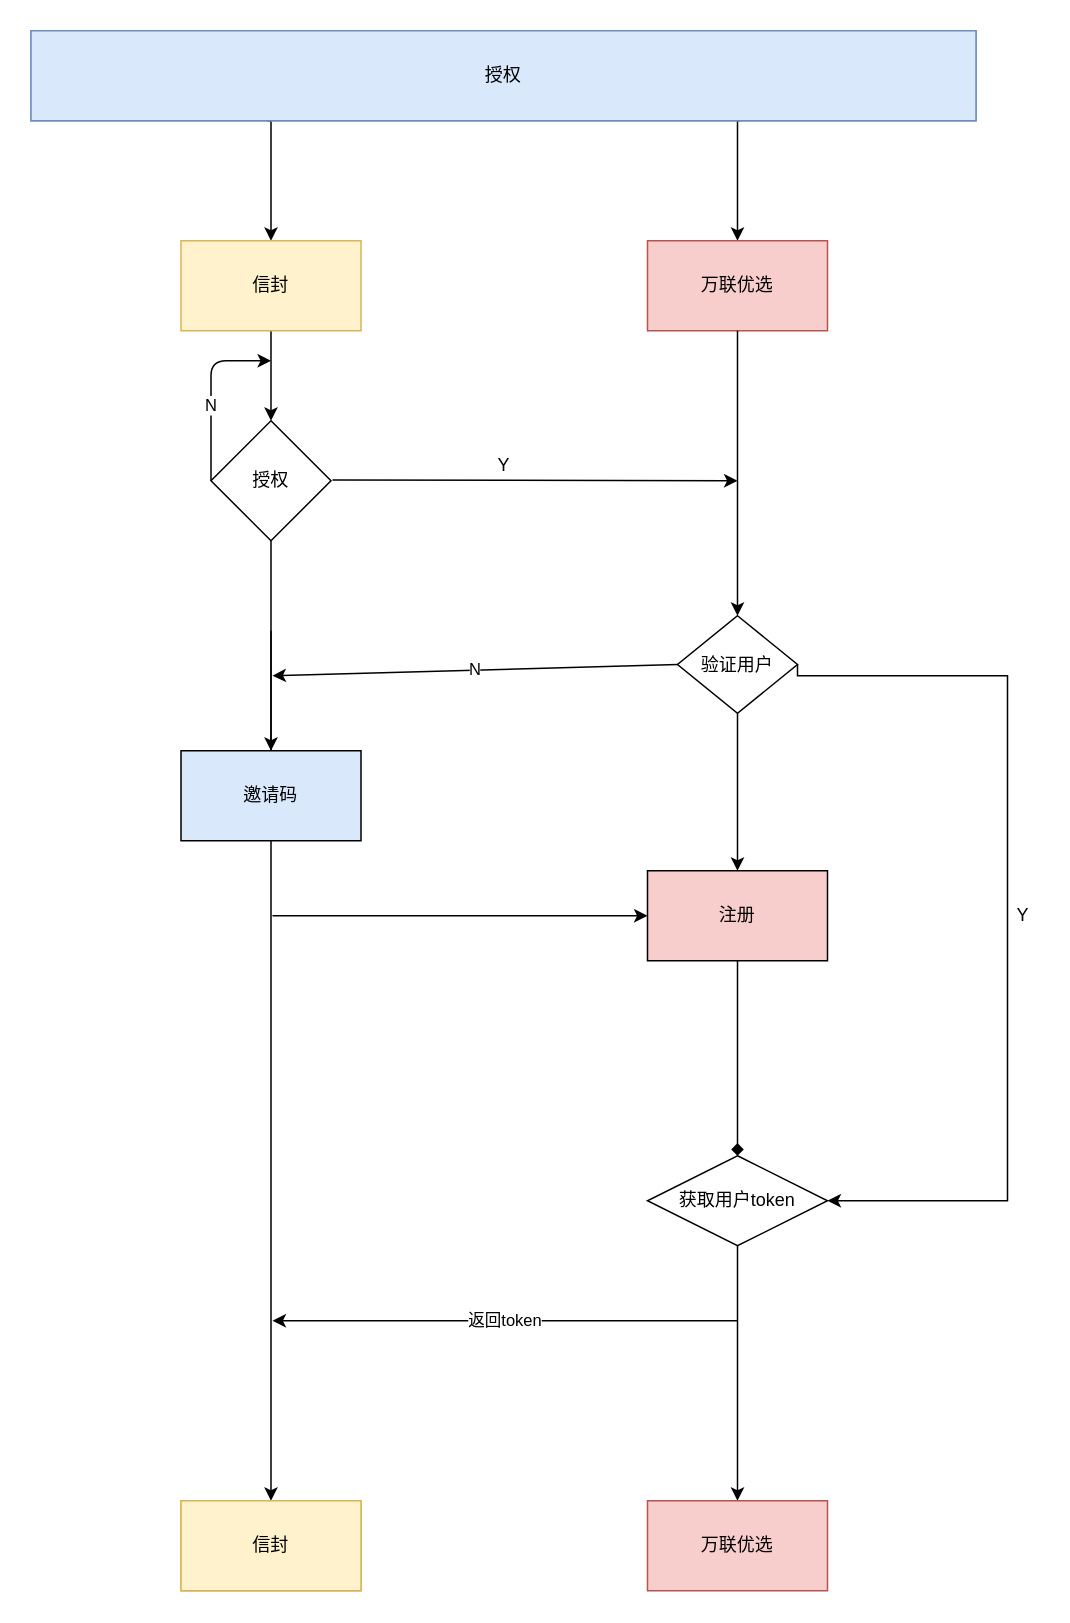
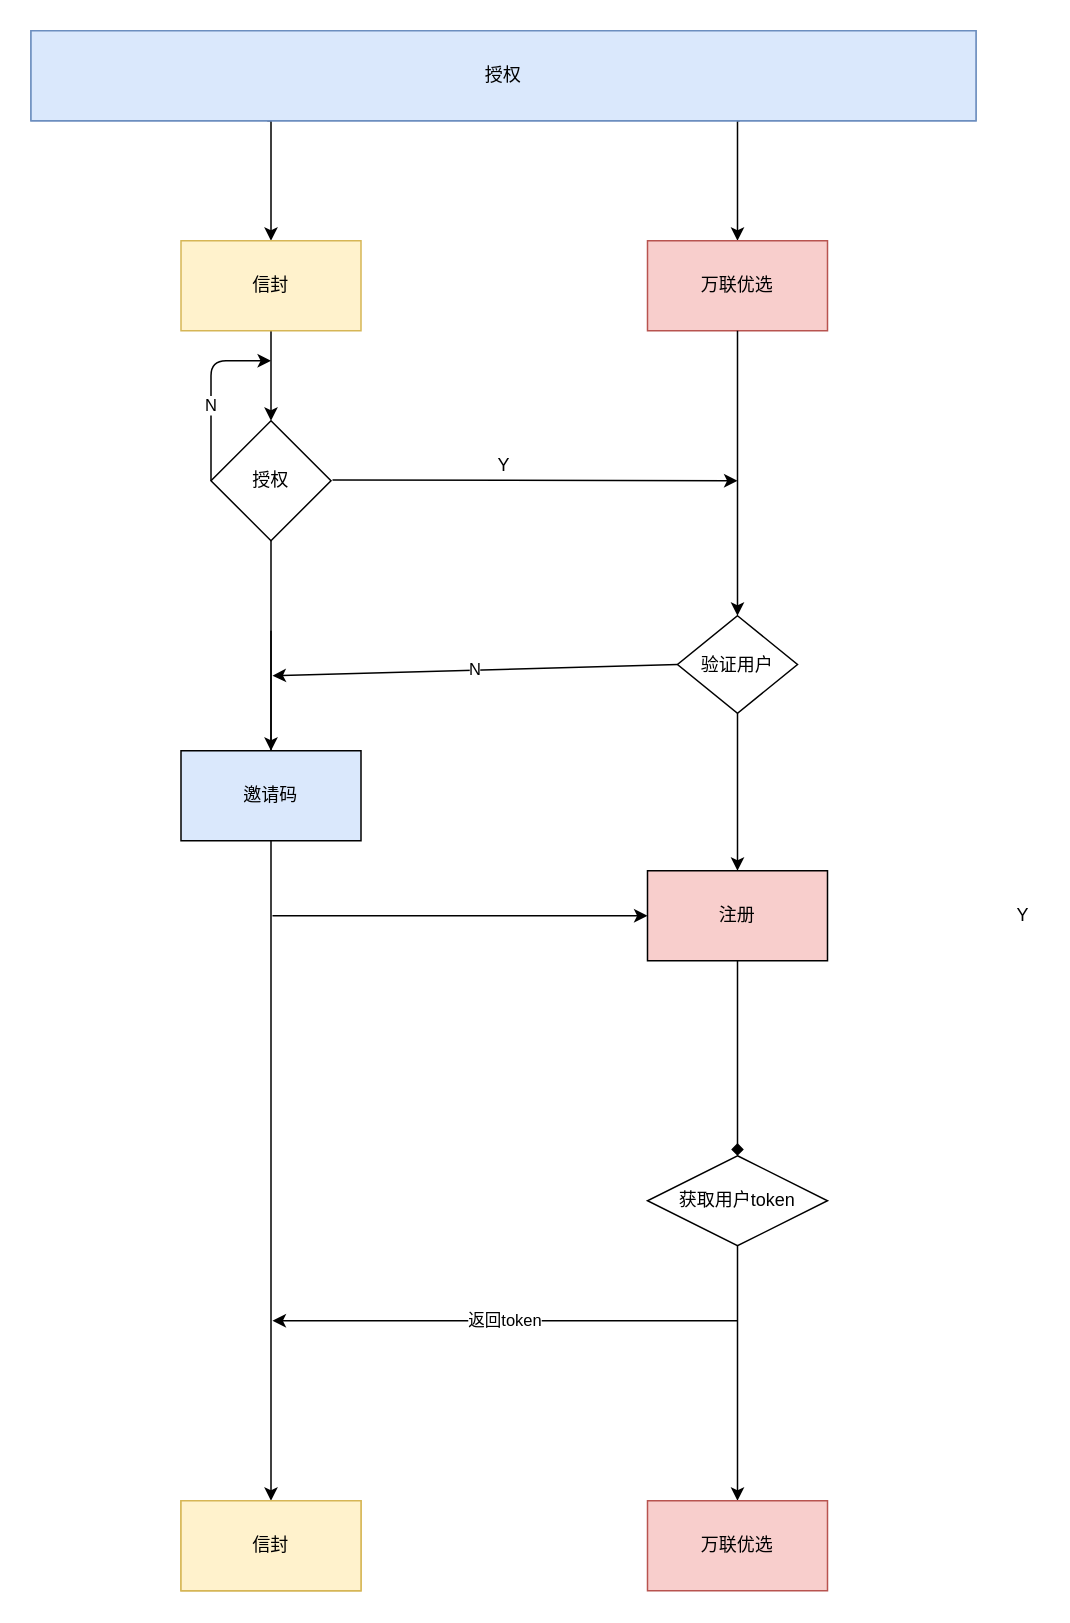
edge "验证用户" -> "获取用户token": removed
